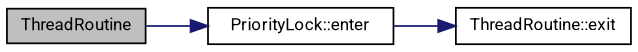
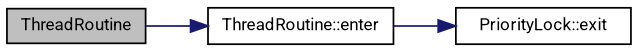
node "PriorityLock::enter": label "PriorityLock::enter" -> "ThreadRoutine::enter"
node "ThreadRoutine::exit": label "ThreadRoutine::exit" -> "PriorityLock::exit"
